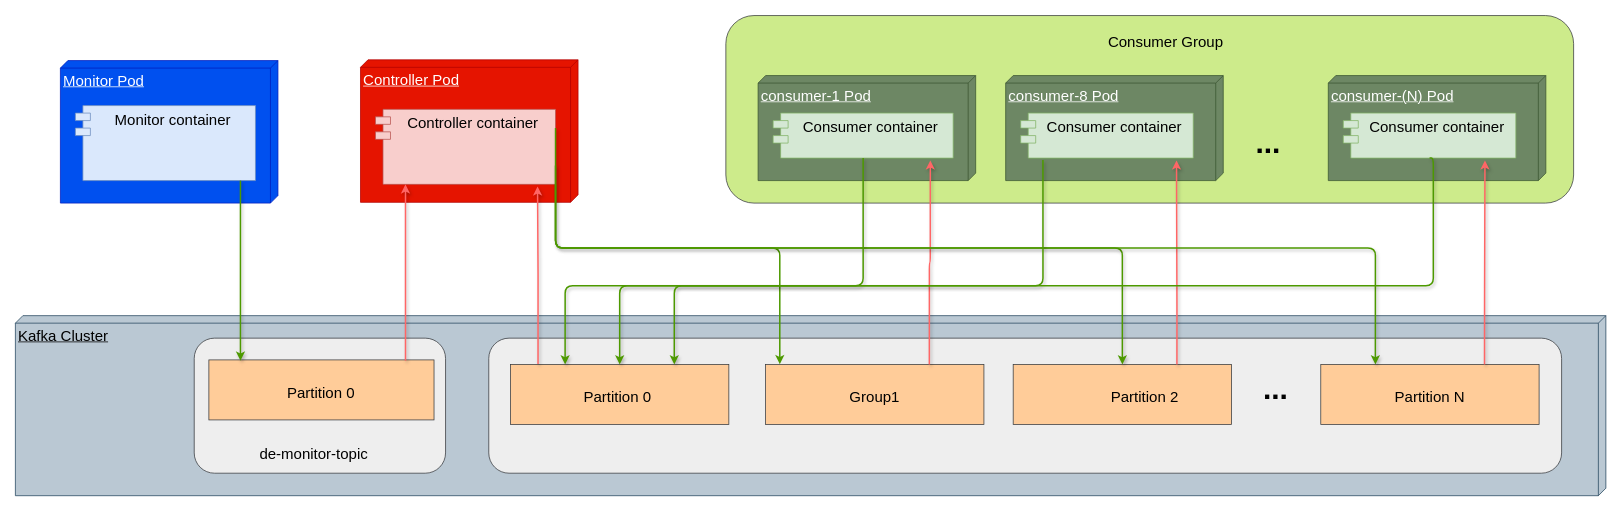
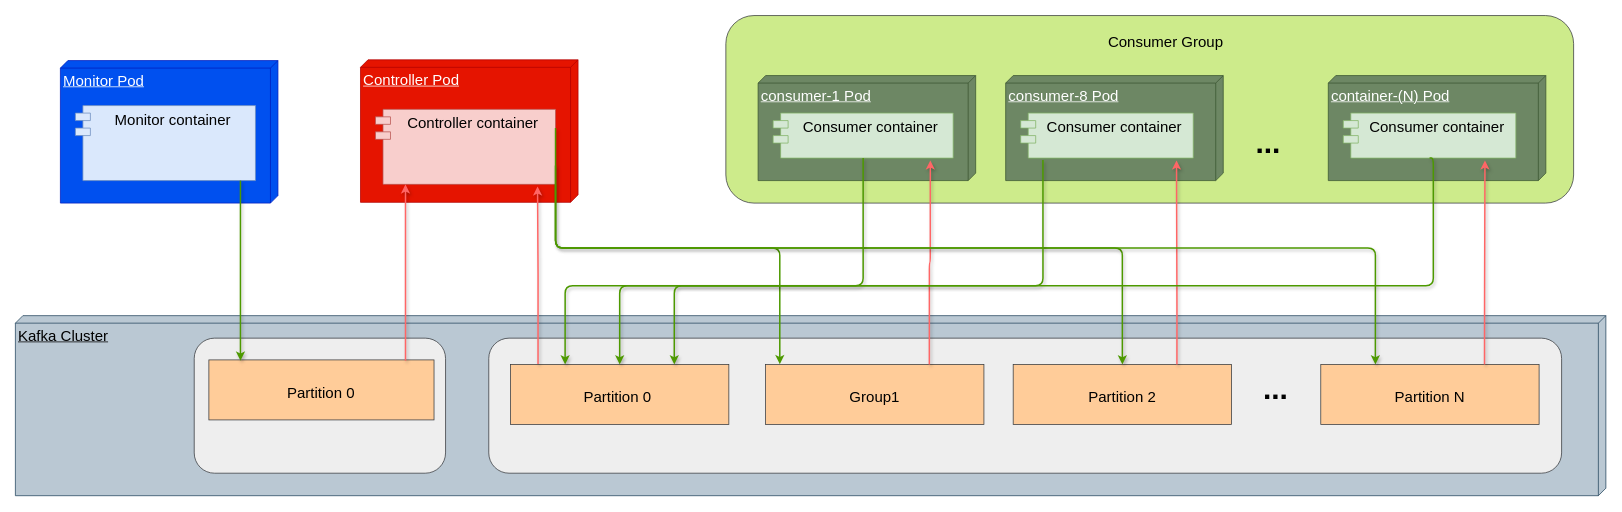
node "consumer-(N) Pod": label "consumer-(N) Pod" -> "container-(N) Pod"
node "Partition 2": moved (1144, 394) -> (1122, 394)
node "de-monitor-topic": removed
